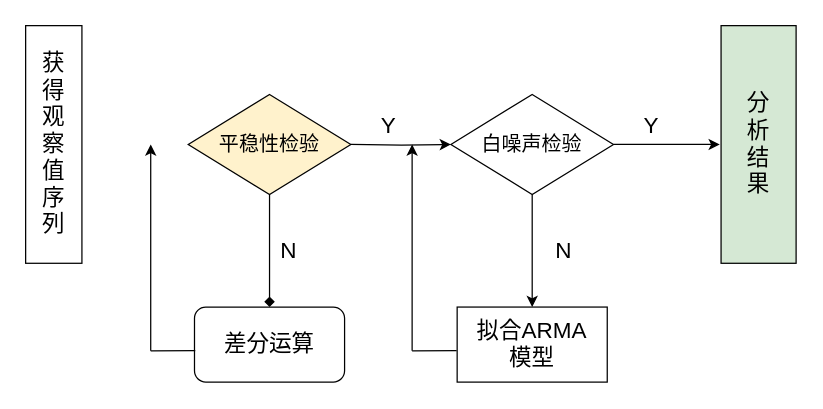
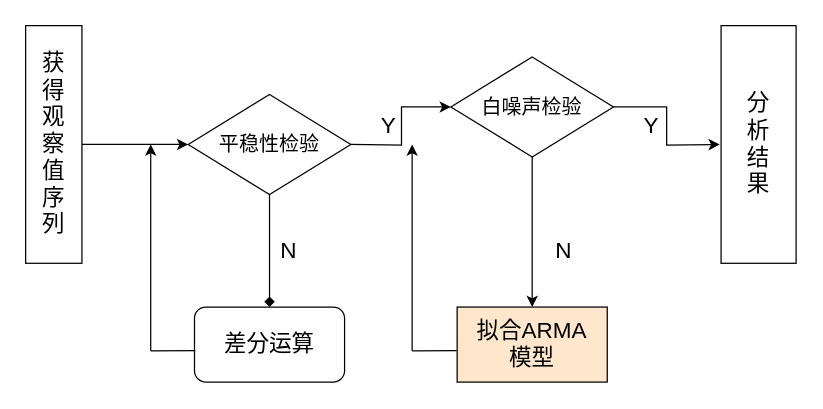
edge "获 得 观 察 值 序 列" -> "平稳性检验": added
node "平稳性检验": fillcolor #fff2cc -> #ffffff
node "白噪声检验": moved (532, 144) -> (532, 107)
node "分 析 结 果": fillcolor #d5e8d4 -> #ffffff
node "拟合ARMA 模型": fillcolor #ffffff -> #ffe6cc
